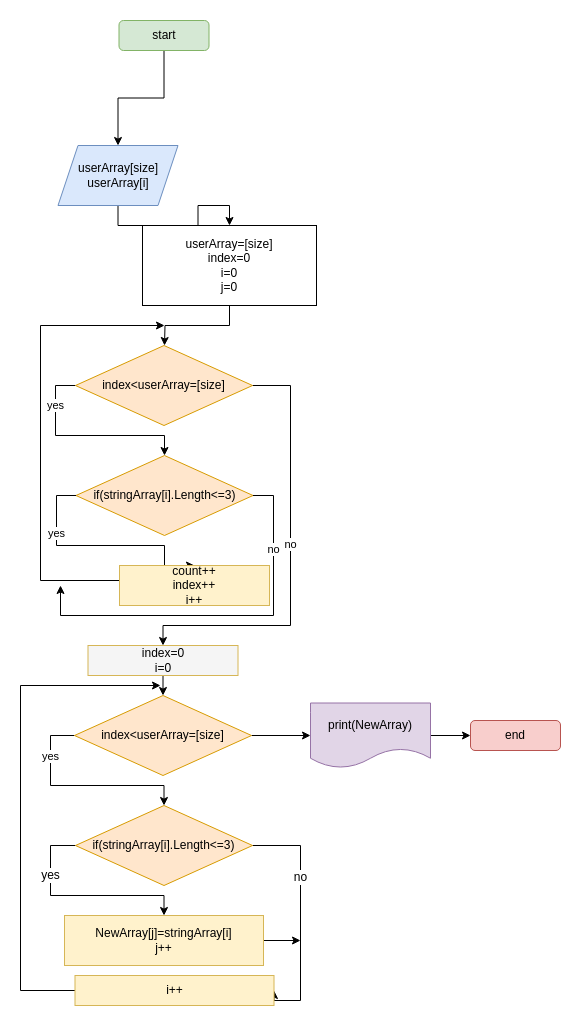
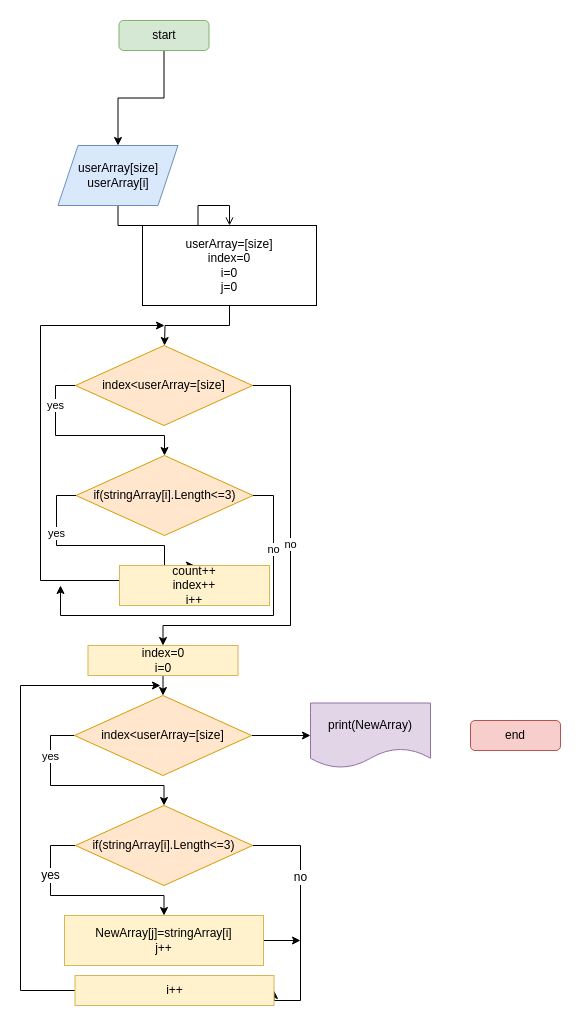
edge "userArray[size] userArray[i]" -> "userArray=[size] index=0 i=0 j=0": arrowhead classic -> open
node "index=0 i=0": fillcolor #f5f5f5 -> #fff2cc
edge "print(NewArray)" -> "end": removed
